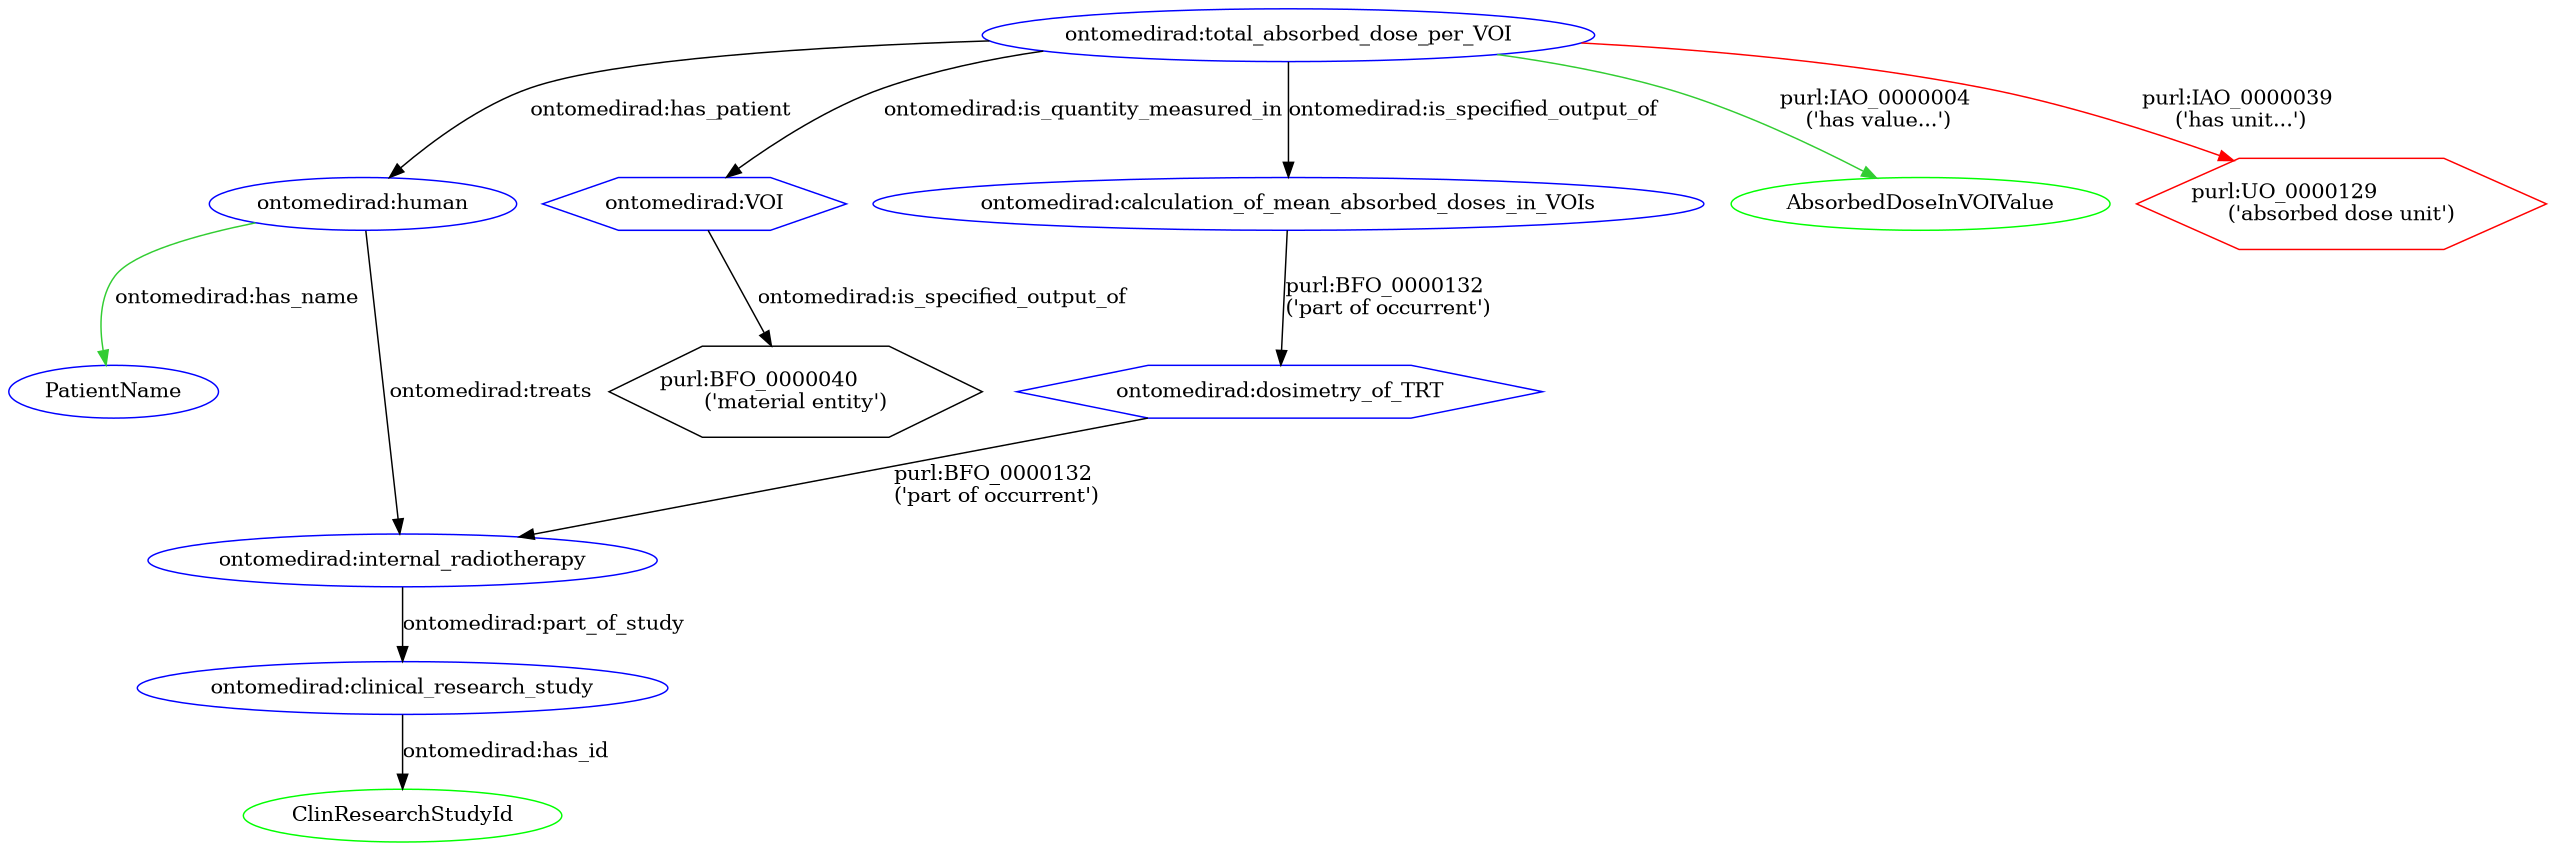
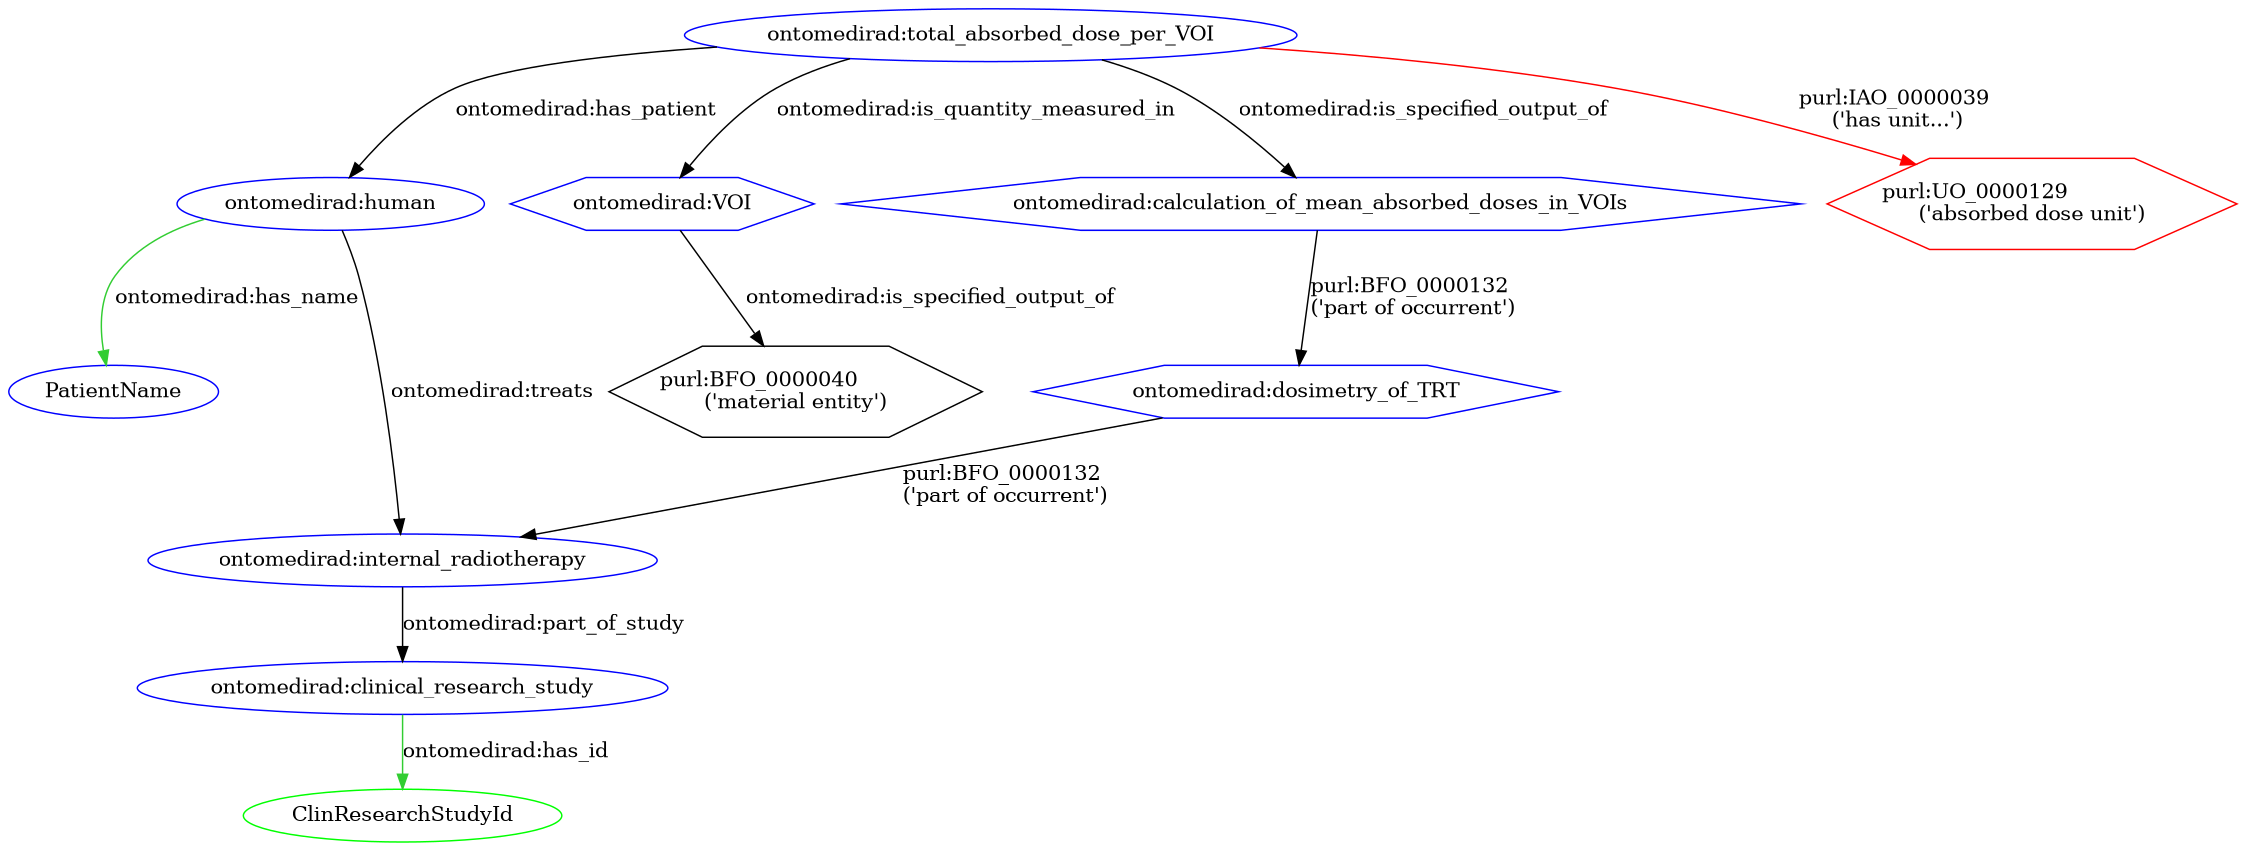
node "ontomedirad:calculation_of_mean_absorbed_doses_in_VOIs": shape ellipse -> hexagon
node "AbsorbedDoseInVOIValue": removed
edge "ontomedirad:clinical_research_study" -> "ClinResearchStudyId": color black -> limegreen
